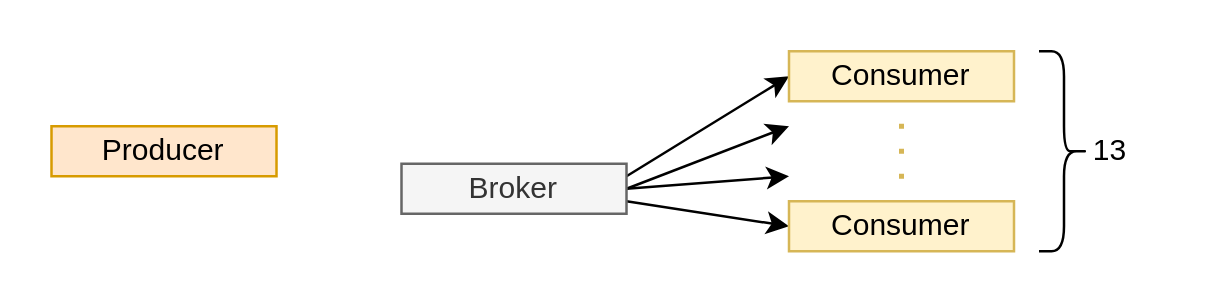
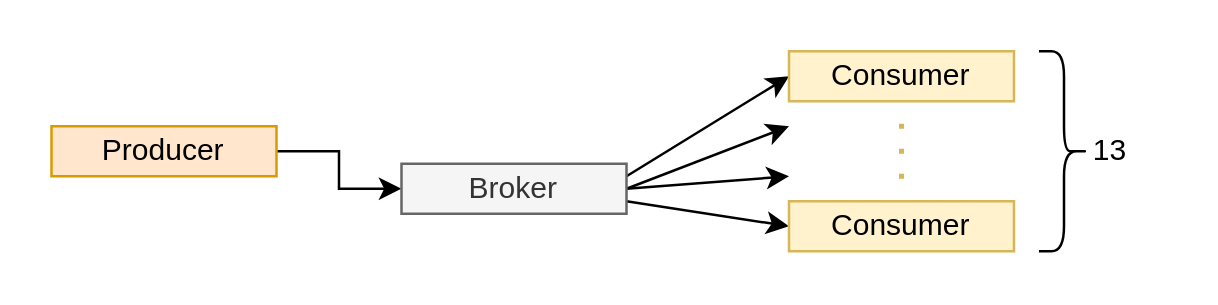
edge "Producer" -> "Broker": added
